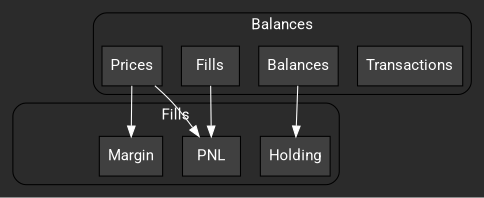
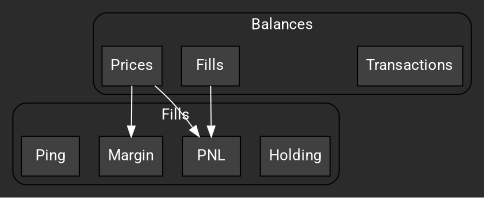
node "Balances": removed
node "Ping": added
